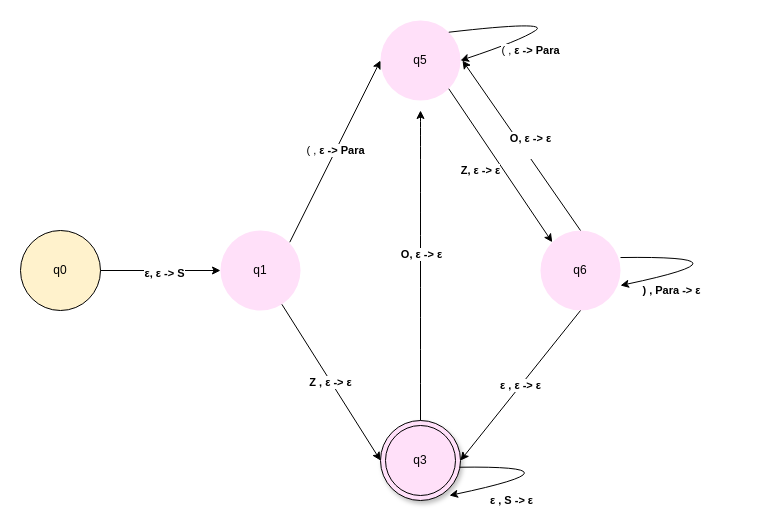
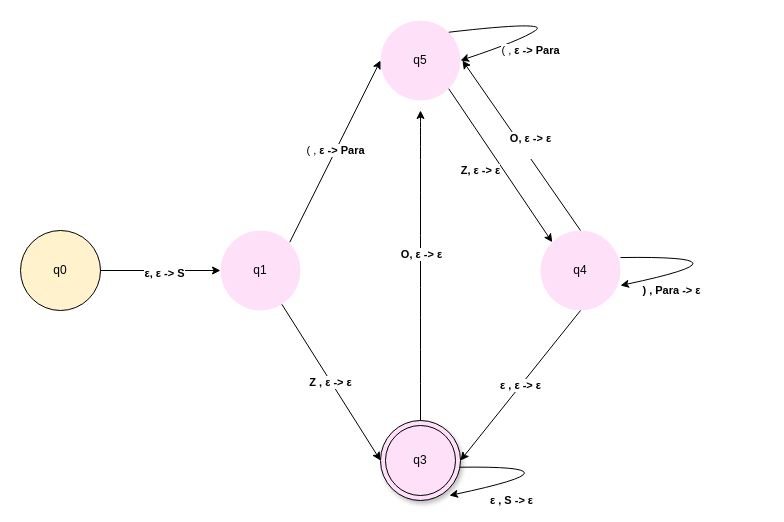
node "q6": label "q6" -> "q4"
